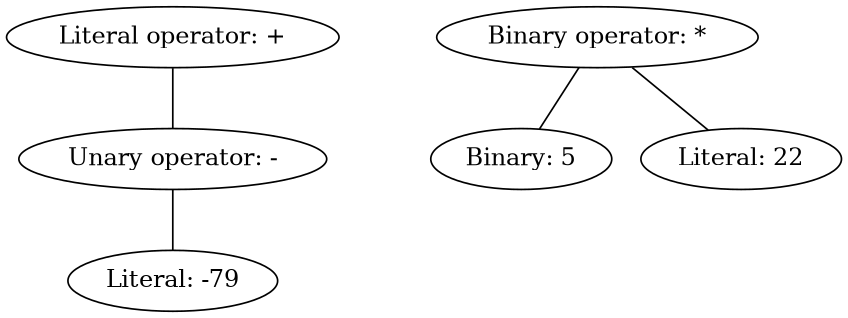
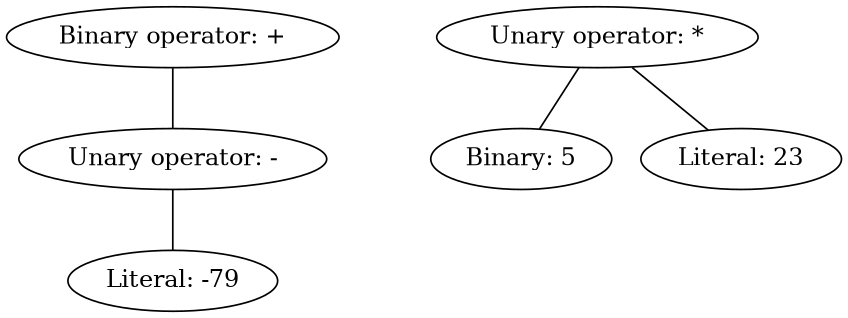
node "Literal operator: +": label "Literal operator: +" -> "Binary operator: +"
node "Binary operator: *": label "Binary operator: *" -> "Unary operator: *"
node "Literal: 22": label "Literal: 22" -> "Literal: 23"
